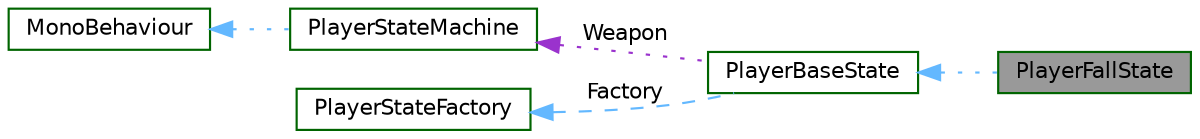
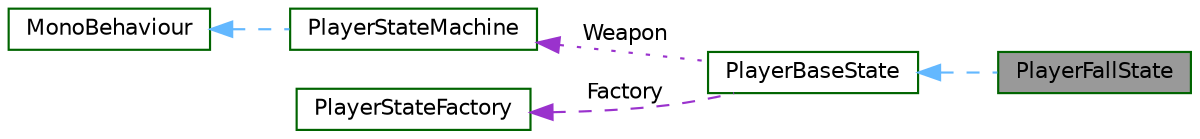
edge "PlayerStateMachine" -> "MonoBehaviour": style dotted -> dashed
edge "PlayerFallState" -> "PlayerBaseState": style dotted -> dashed
edge "PlayerBaseState" -> "PlayerStateFactory": color steelblue1 -> darkorchid3
